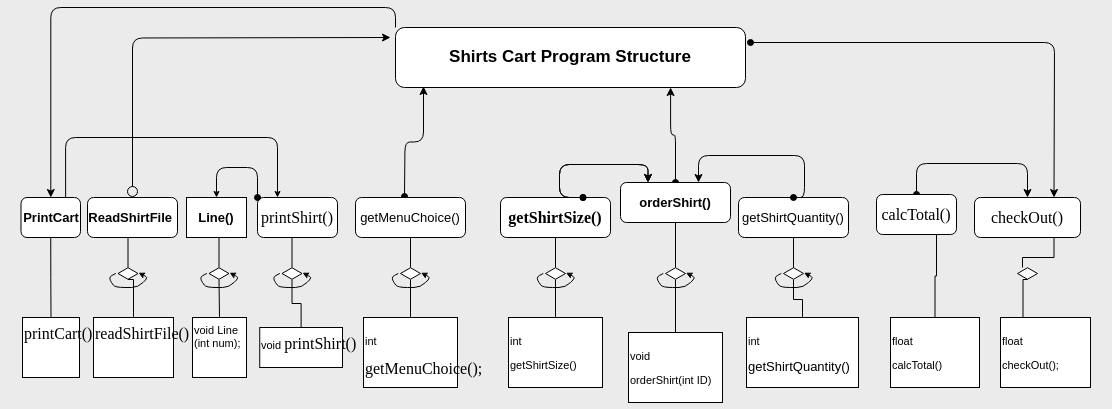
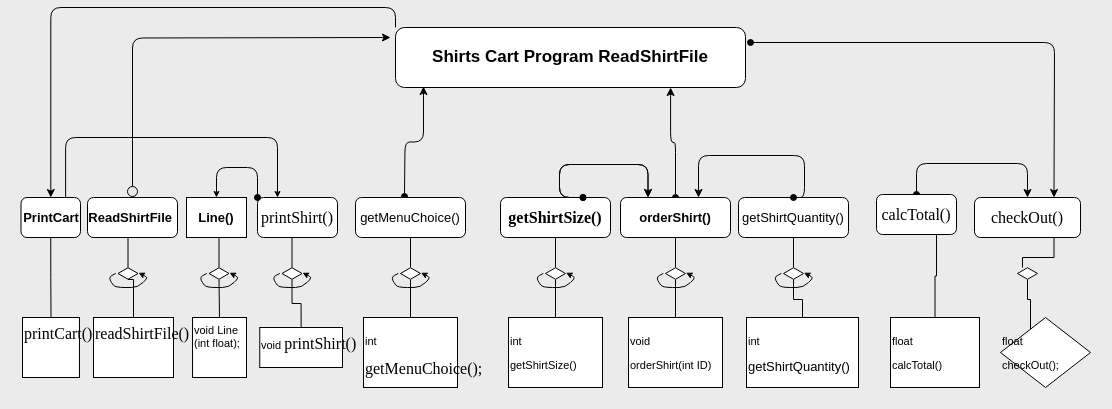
node "Shirts Cart Program Structure": label "Shirts Cart Program Structure" -> "Shirts Cart Program ReadShirtFile"
node "orderShirt()": moved (676, 203) -> (676, 218)
node "void Line (int num);": label "void Line (int num);" -> "void Line (int float);"
node "float checkOut();": shape rectangle -> diamond
node "void orderShirt(int ID)": moved (676, 368) -> (676, 353)
